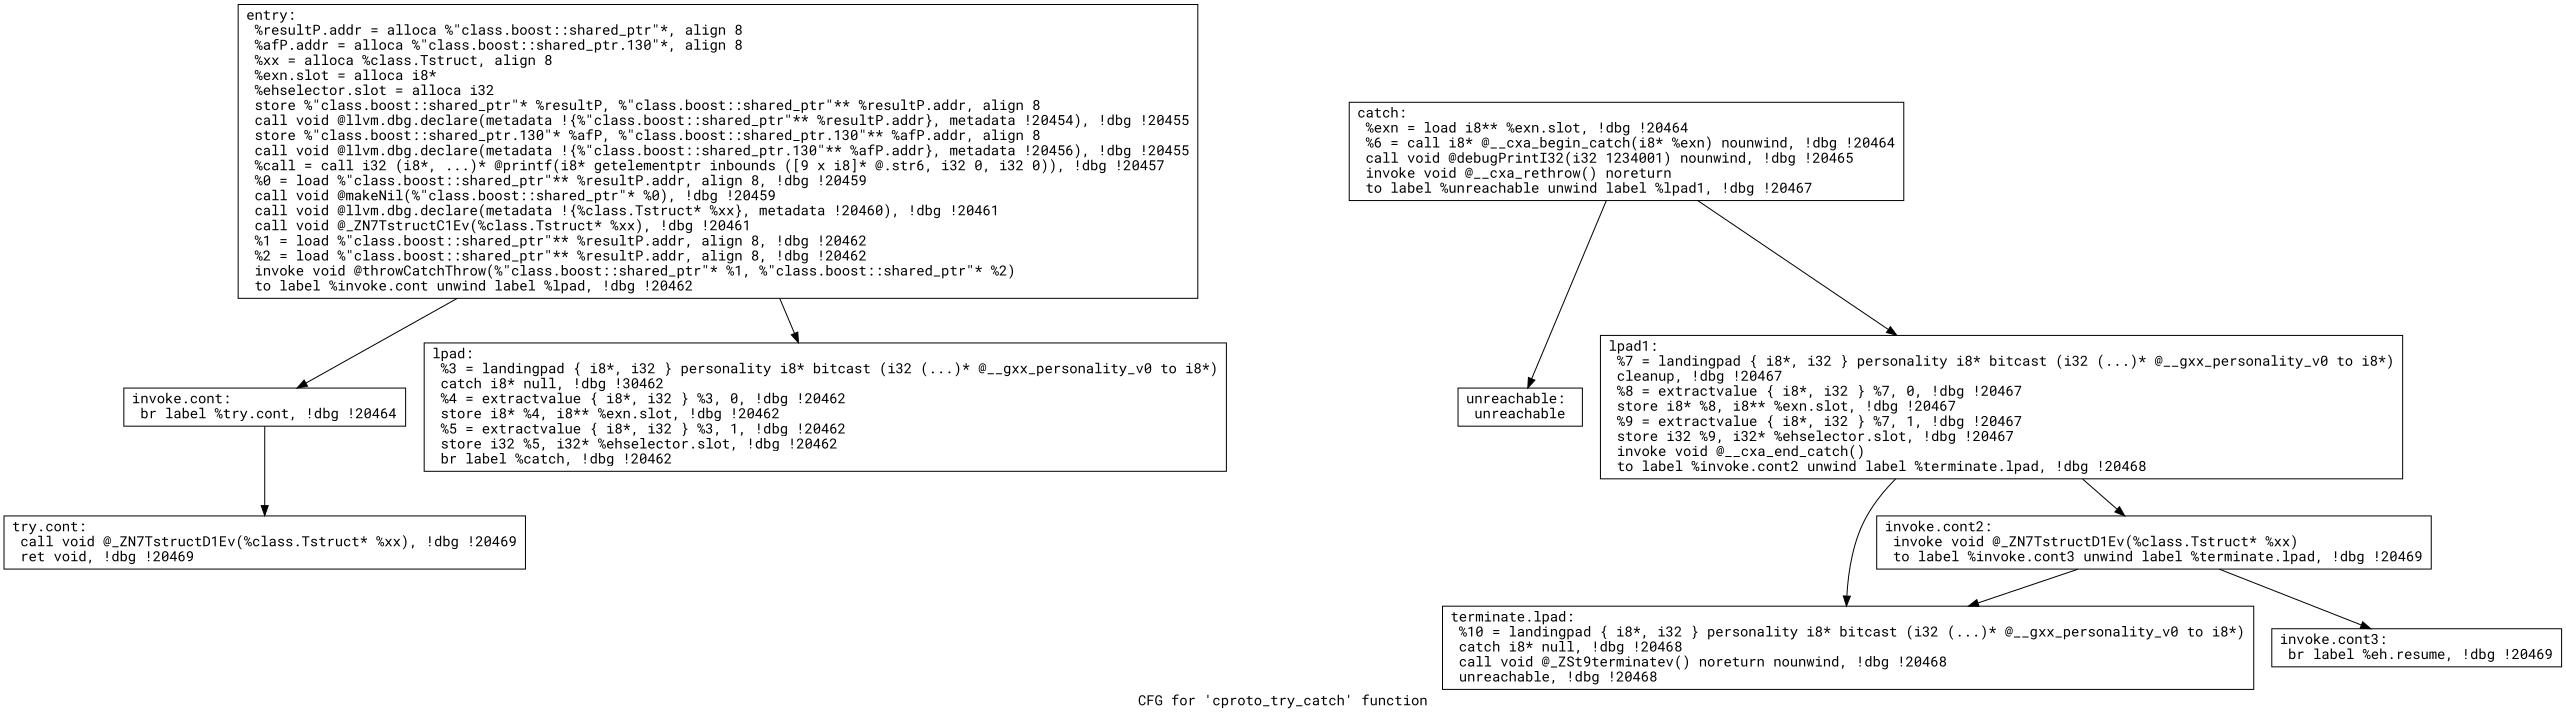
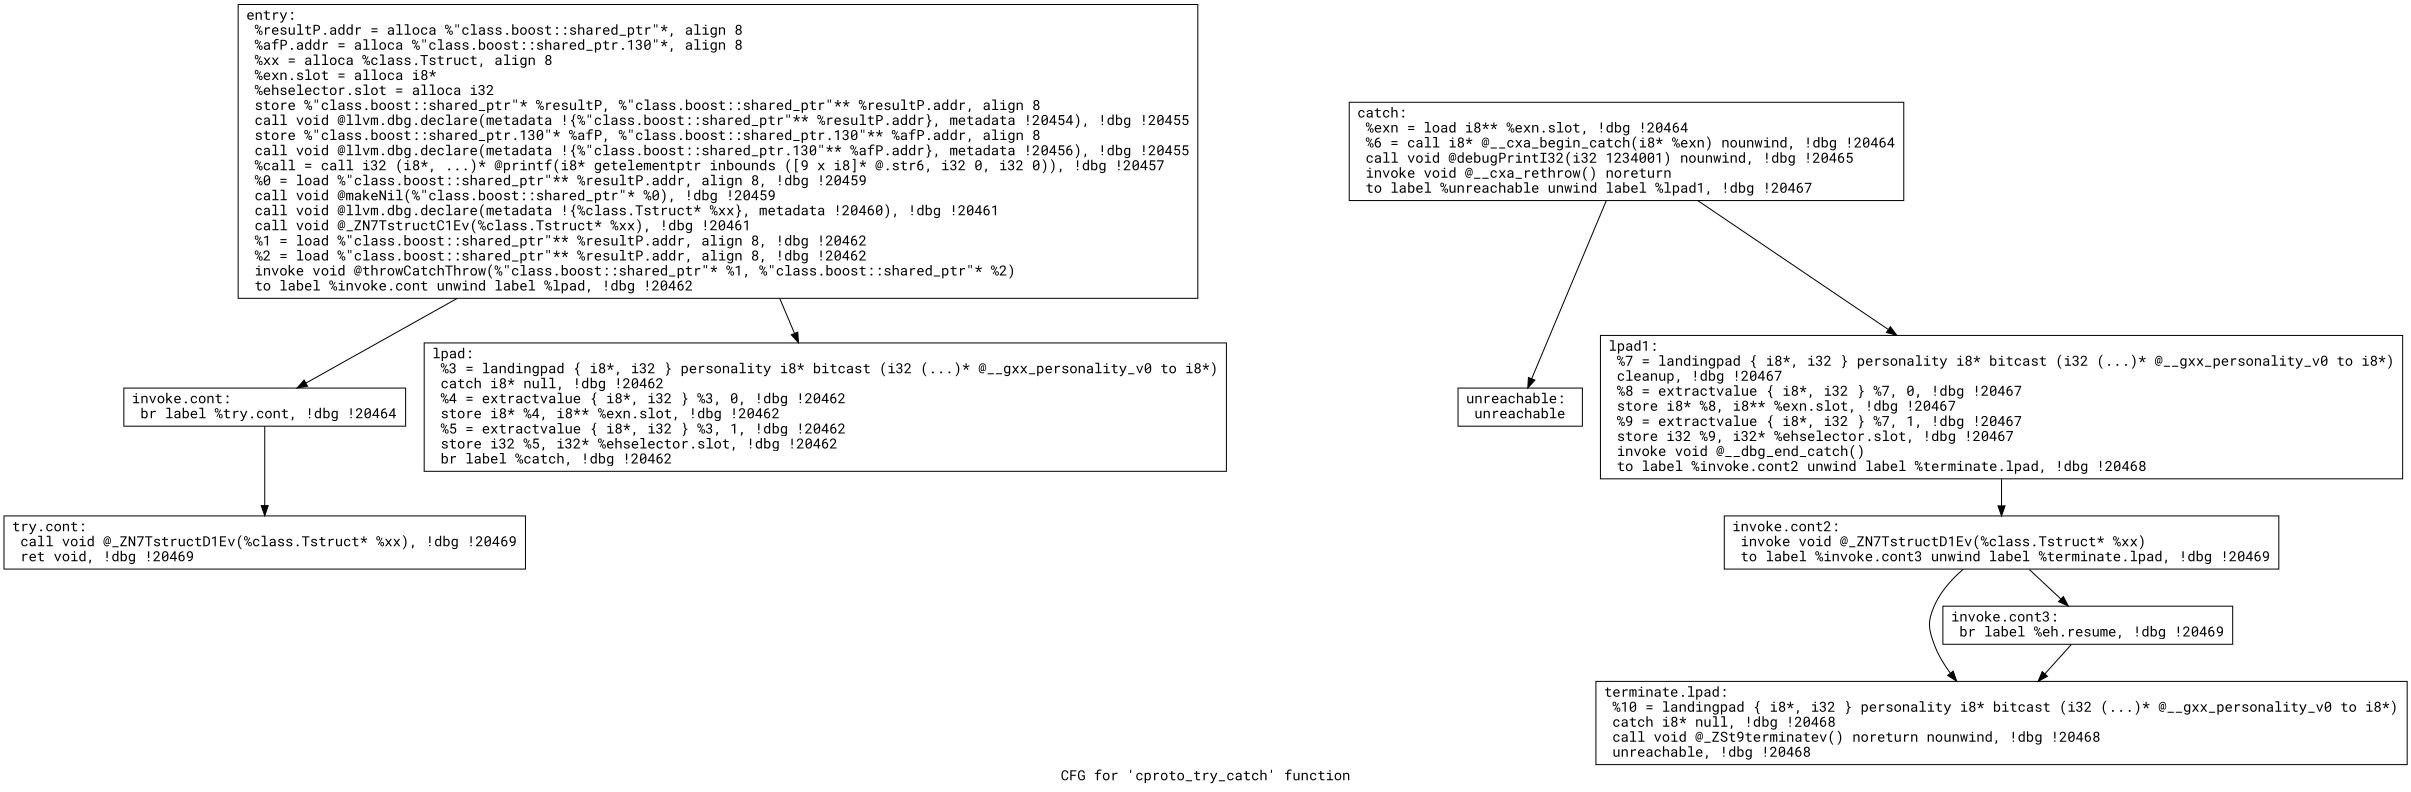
node "lpad:": text "catch i8* null, !dbg !30462" -> "catch i8* null, !dbg !20462"
node "lpad1:": text "invoke void @__cxa_end_catch()" -> "invoke void @__dbg_end_catch()"
edge "lpad1:" -> "terminate.lpad:": now "invoke.cont3:" -> "terminate.lpad:"
